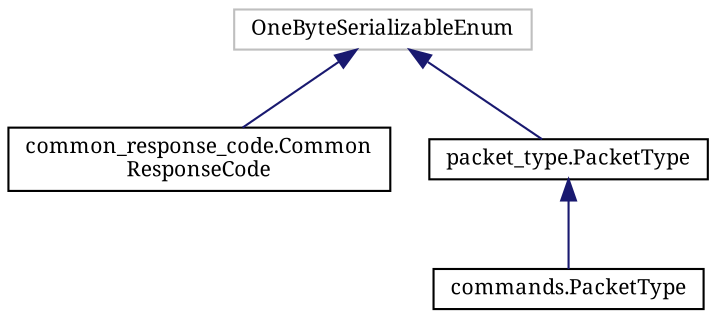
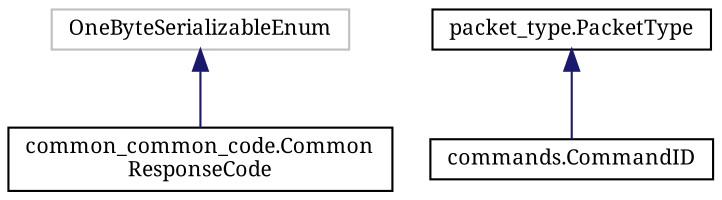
edge "packet_type.PacketType" -> "OneByteSerializableEnum": removed
node "common_response_code.Common ResponseCode": label "common_response_code.Common ResponseCode" -> "common_common_code.Common ResponseCode"
node "commands.PacketType": label "commands.PacketType" -> "commands.CommandID"
